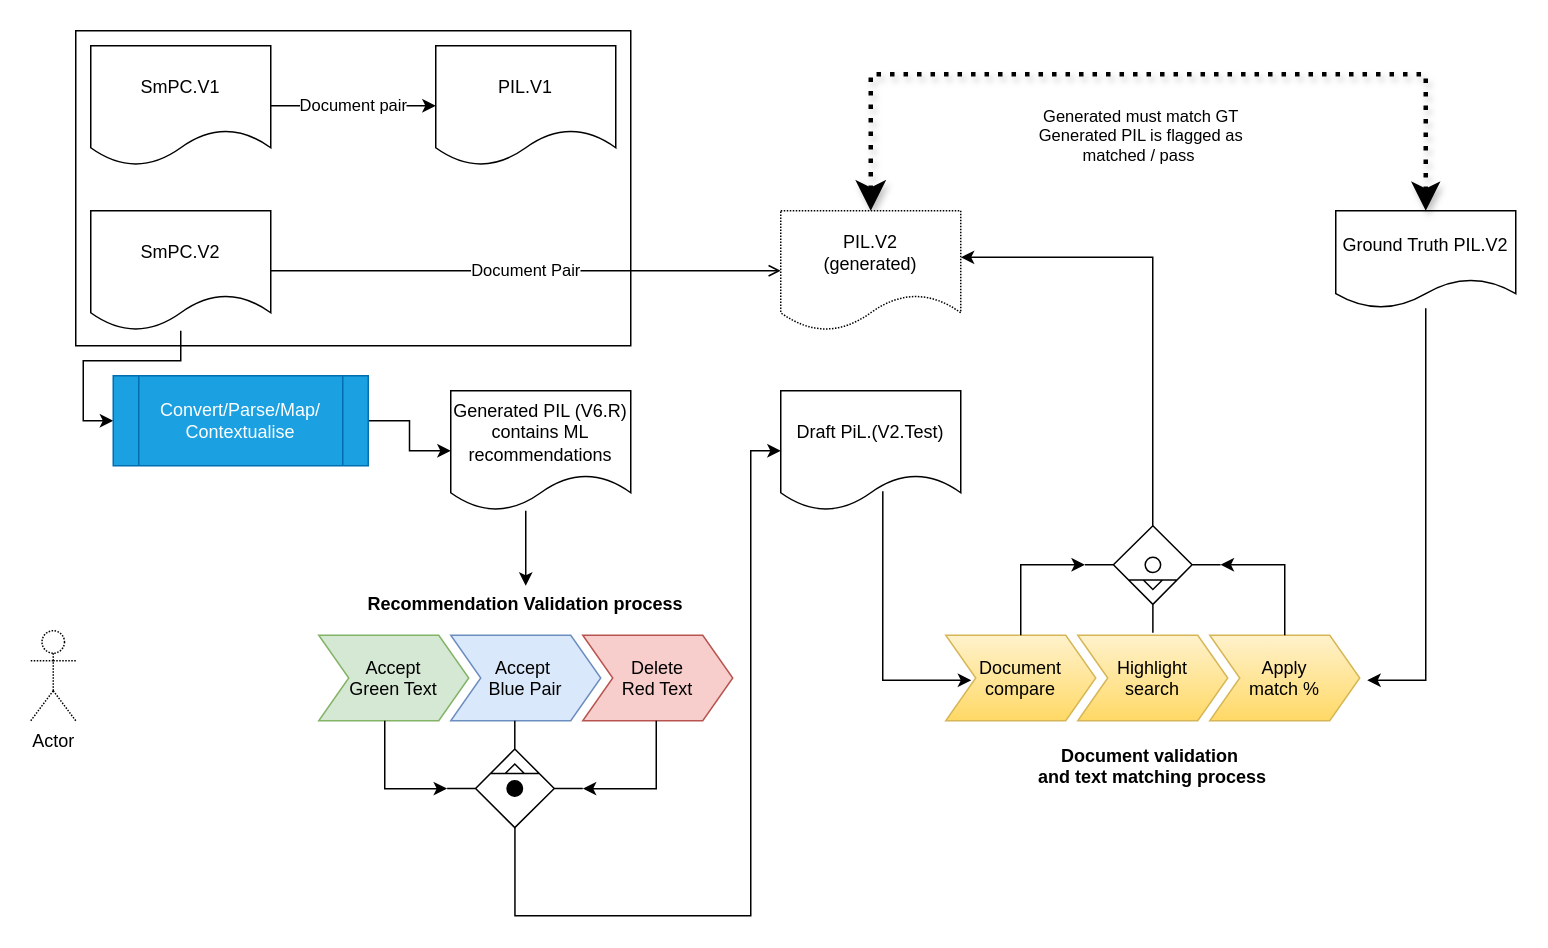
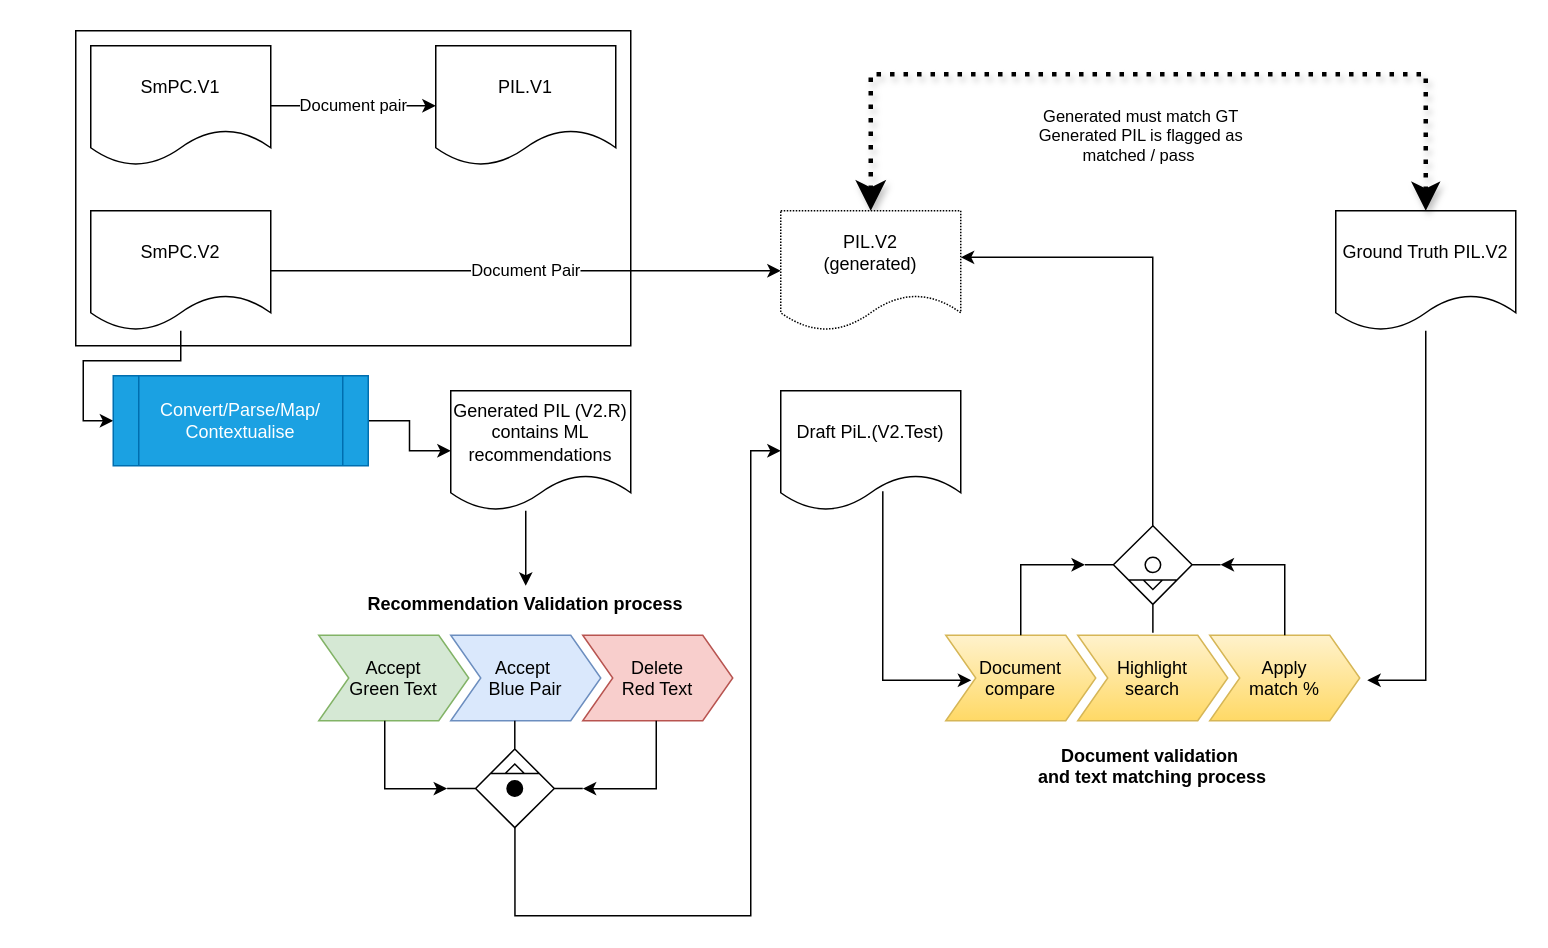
node "Ground Truth PIL.V2": size 180x98 -> 180x120
edge "SmPC.V2" -> "PIL.V2 (generated)": arrowhead open -> classic
node "Generated PIL (V6.R) contains ML recommendations": label "Generated PIL (V6.R) contains ML recommendations" -> "Generated PIL (V2.R) contains ML recommendations"
node "Actor": removed
